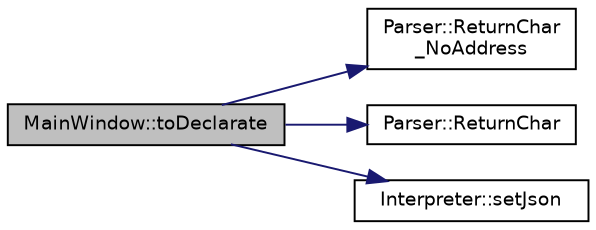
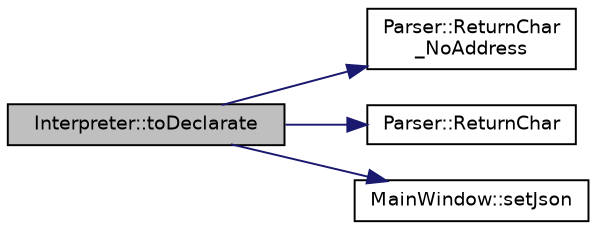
node "MainWindow::toDeclarate": label "MainWindow::toDeclarate" -> "Interpreter::toDeclarate"
node "Interpreter::setJson": label "Interpreter::setJson" -> "MainWindow::setJson"
